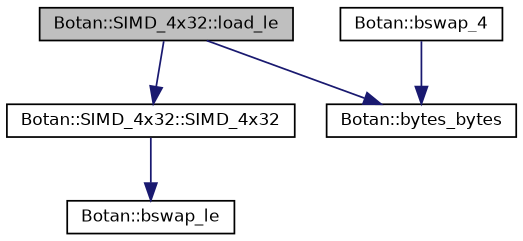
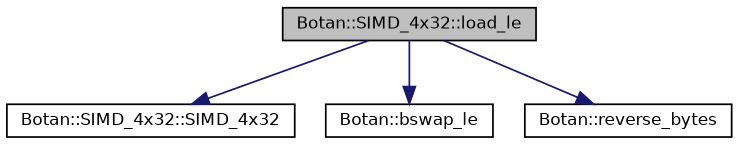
node "Botan::bswap_4": removed
node "Botan::bytes_bytes": label "Botan::bytes_bytes" -> "Botan::reverse_bytes"
edge "Botan::SIMD_4x32::SIMD_4x32" -> "Botan::bswap_le": now "Botan::SIMD_4x32::load_le" -> "Botan::bswap_le"
